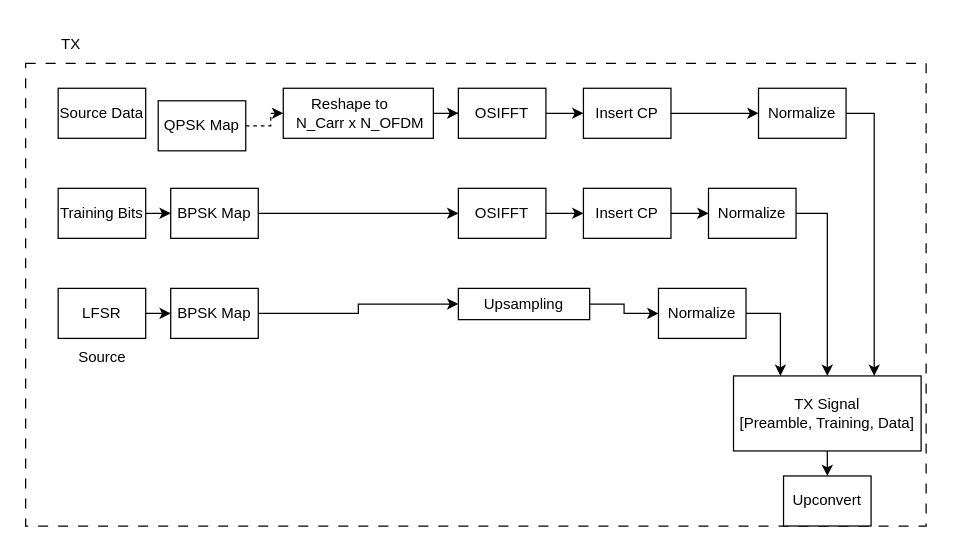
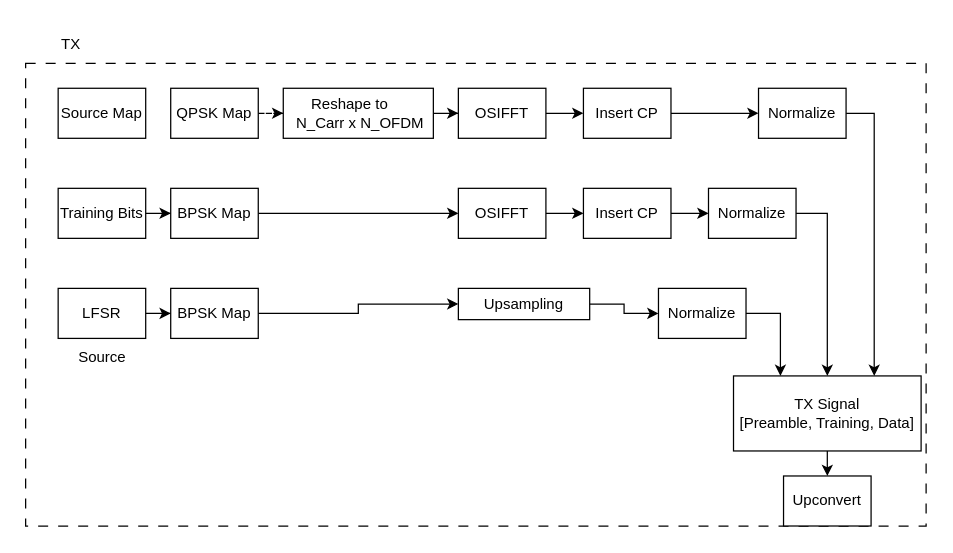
node "Source Data": label "Source Data" -> "Source Map"
node "QPSK Map": moved (202, 126) -> (214, 113)
